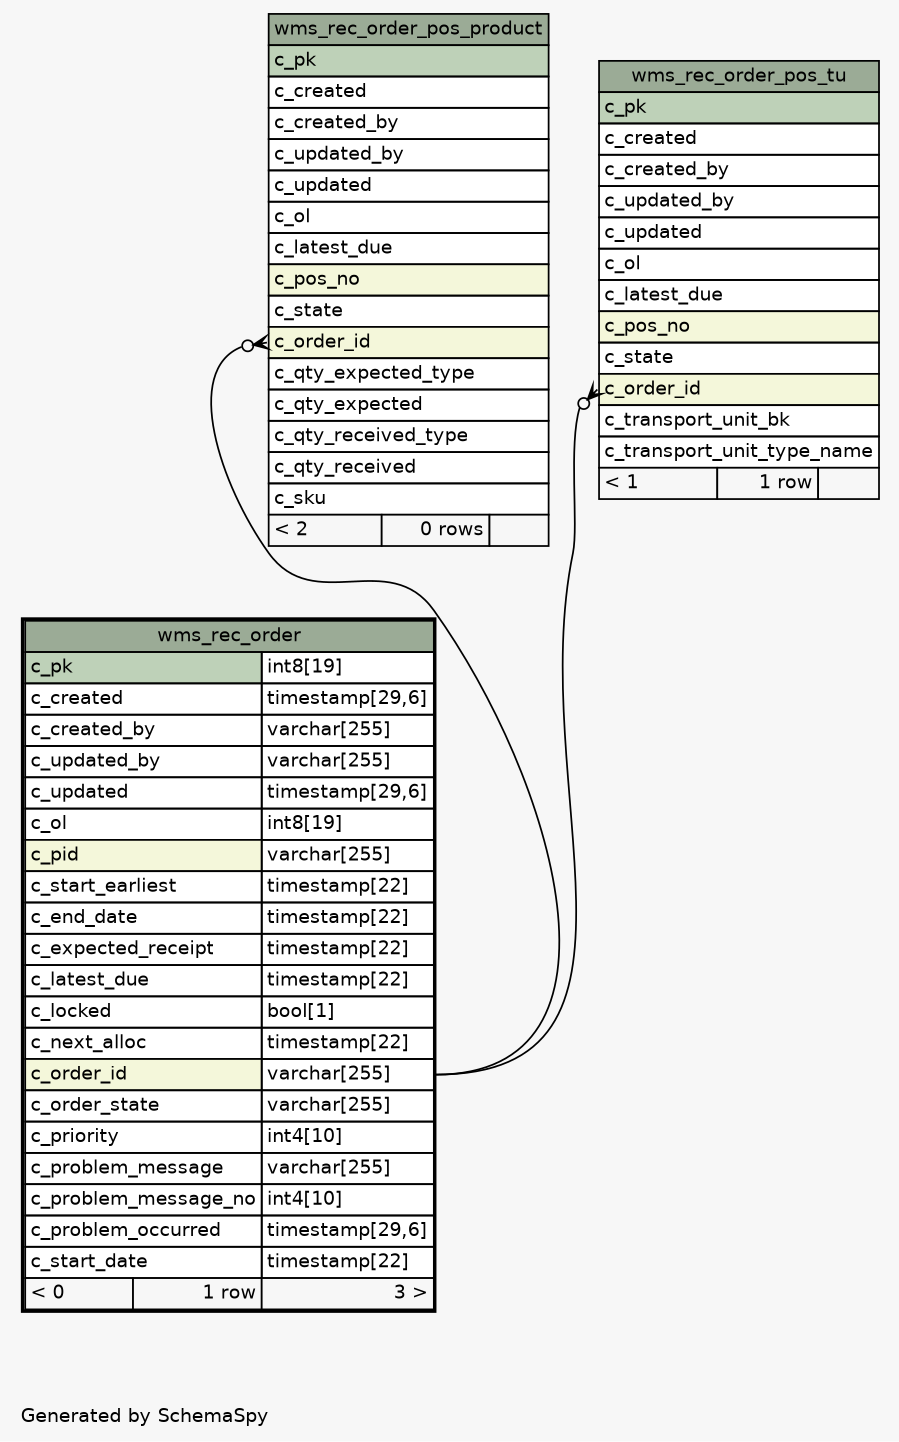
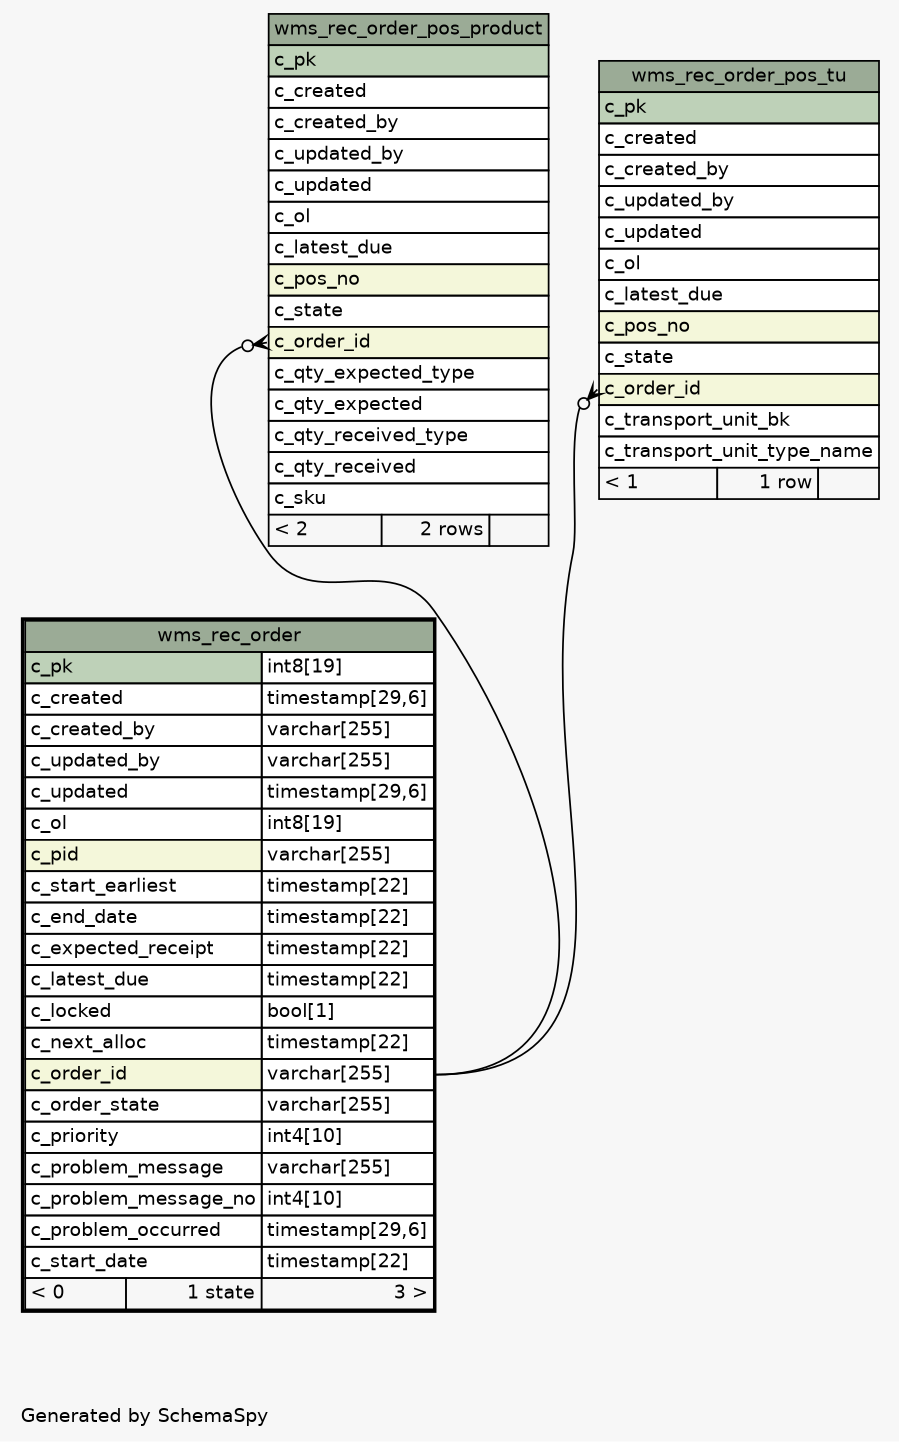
node "wms_rec_order_pos_product": text "0 rows" -> "2 rows"
node "wms_rec_order": text "1 row" -> "1 state"
